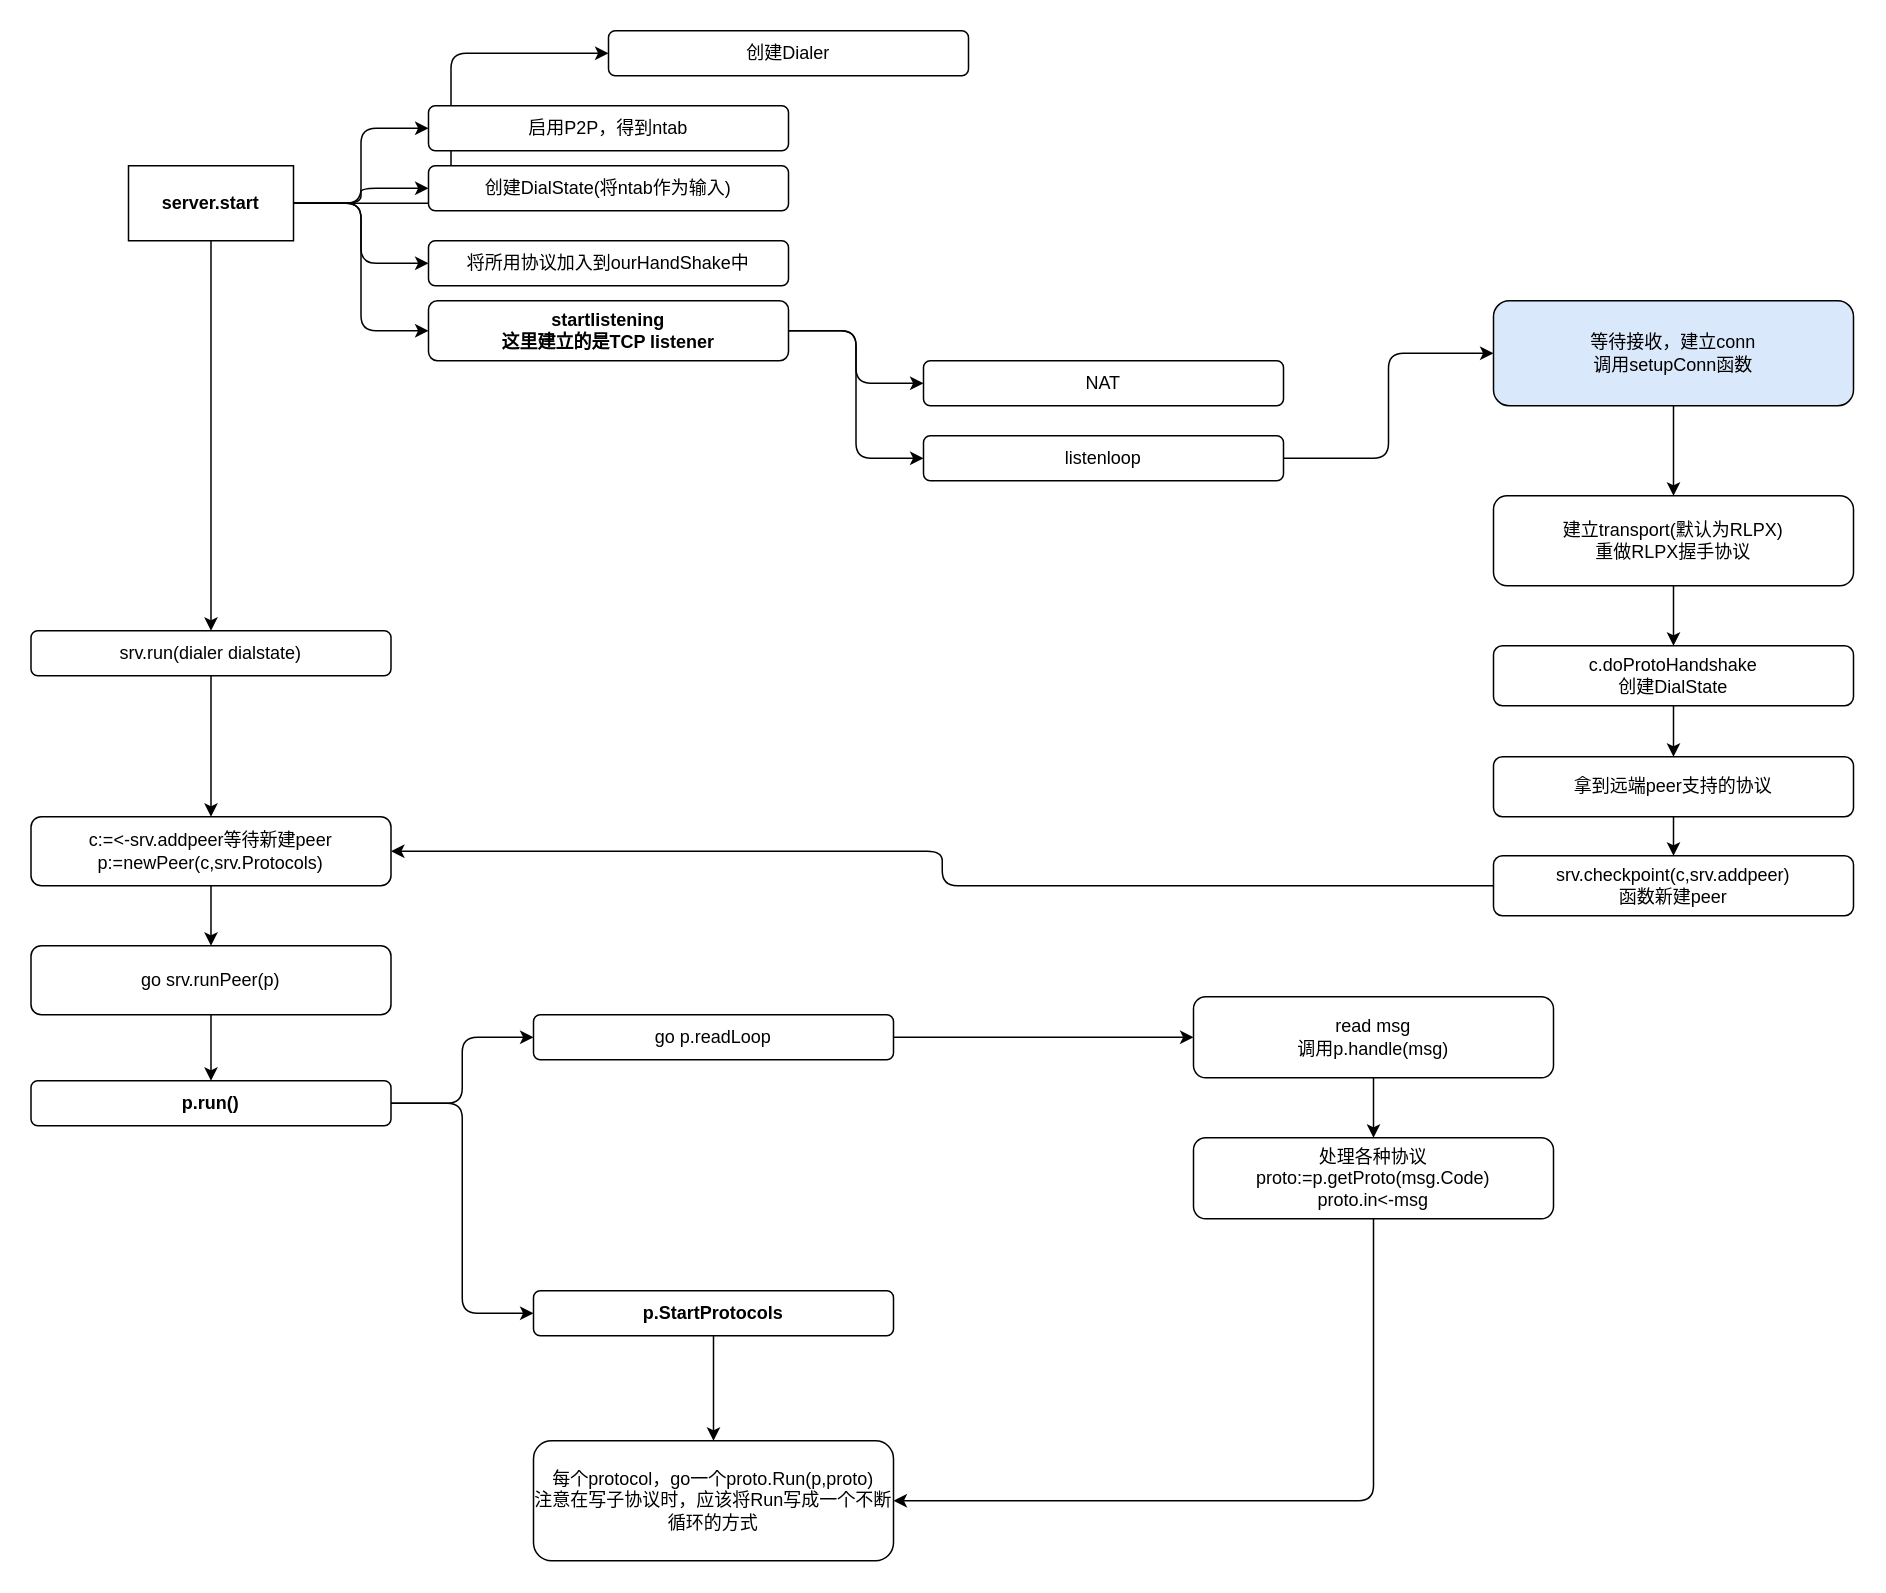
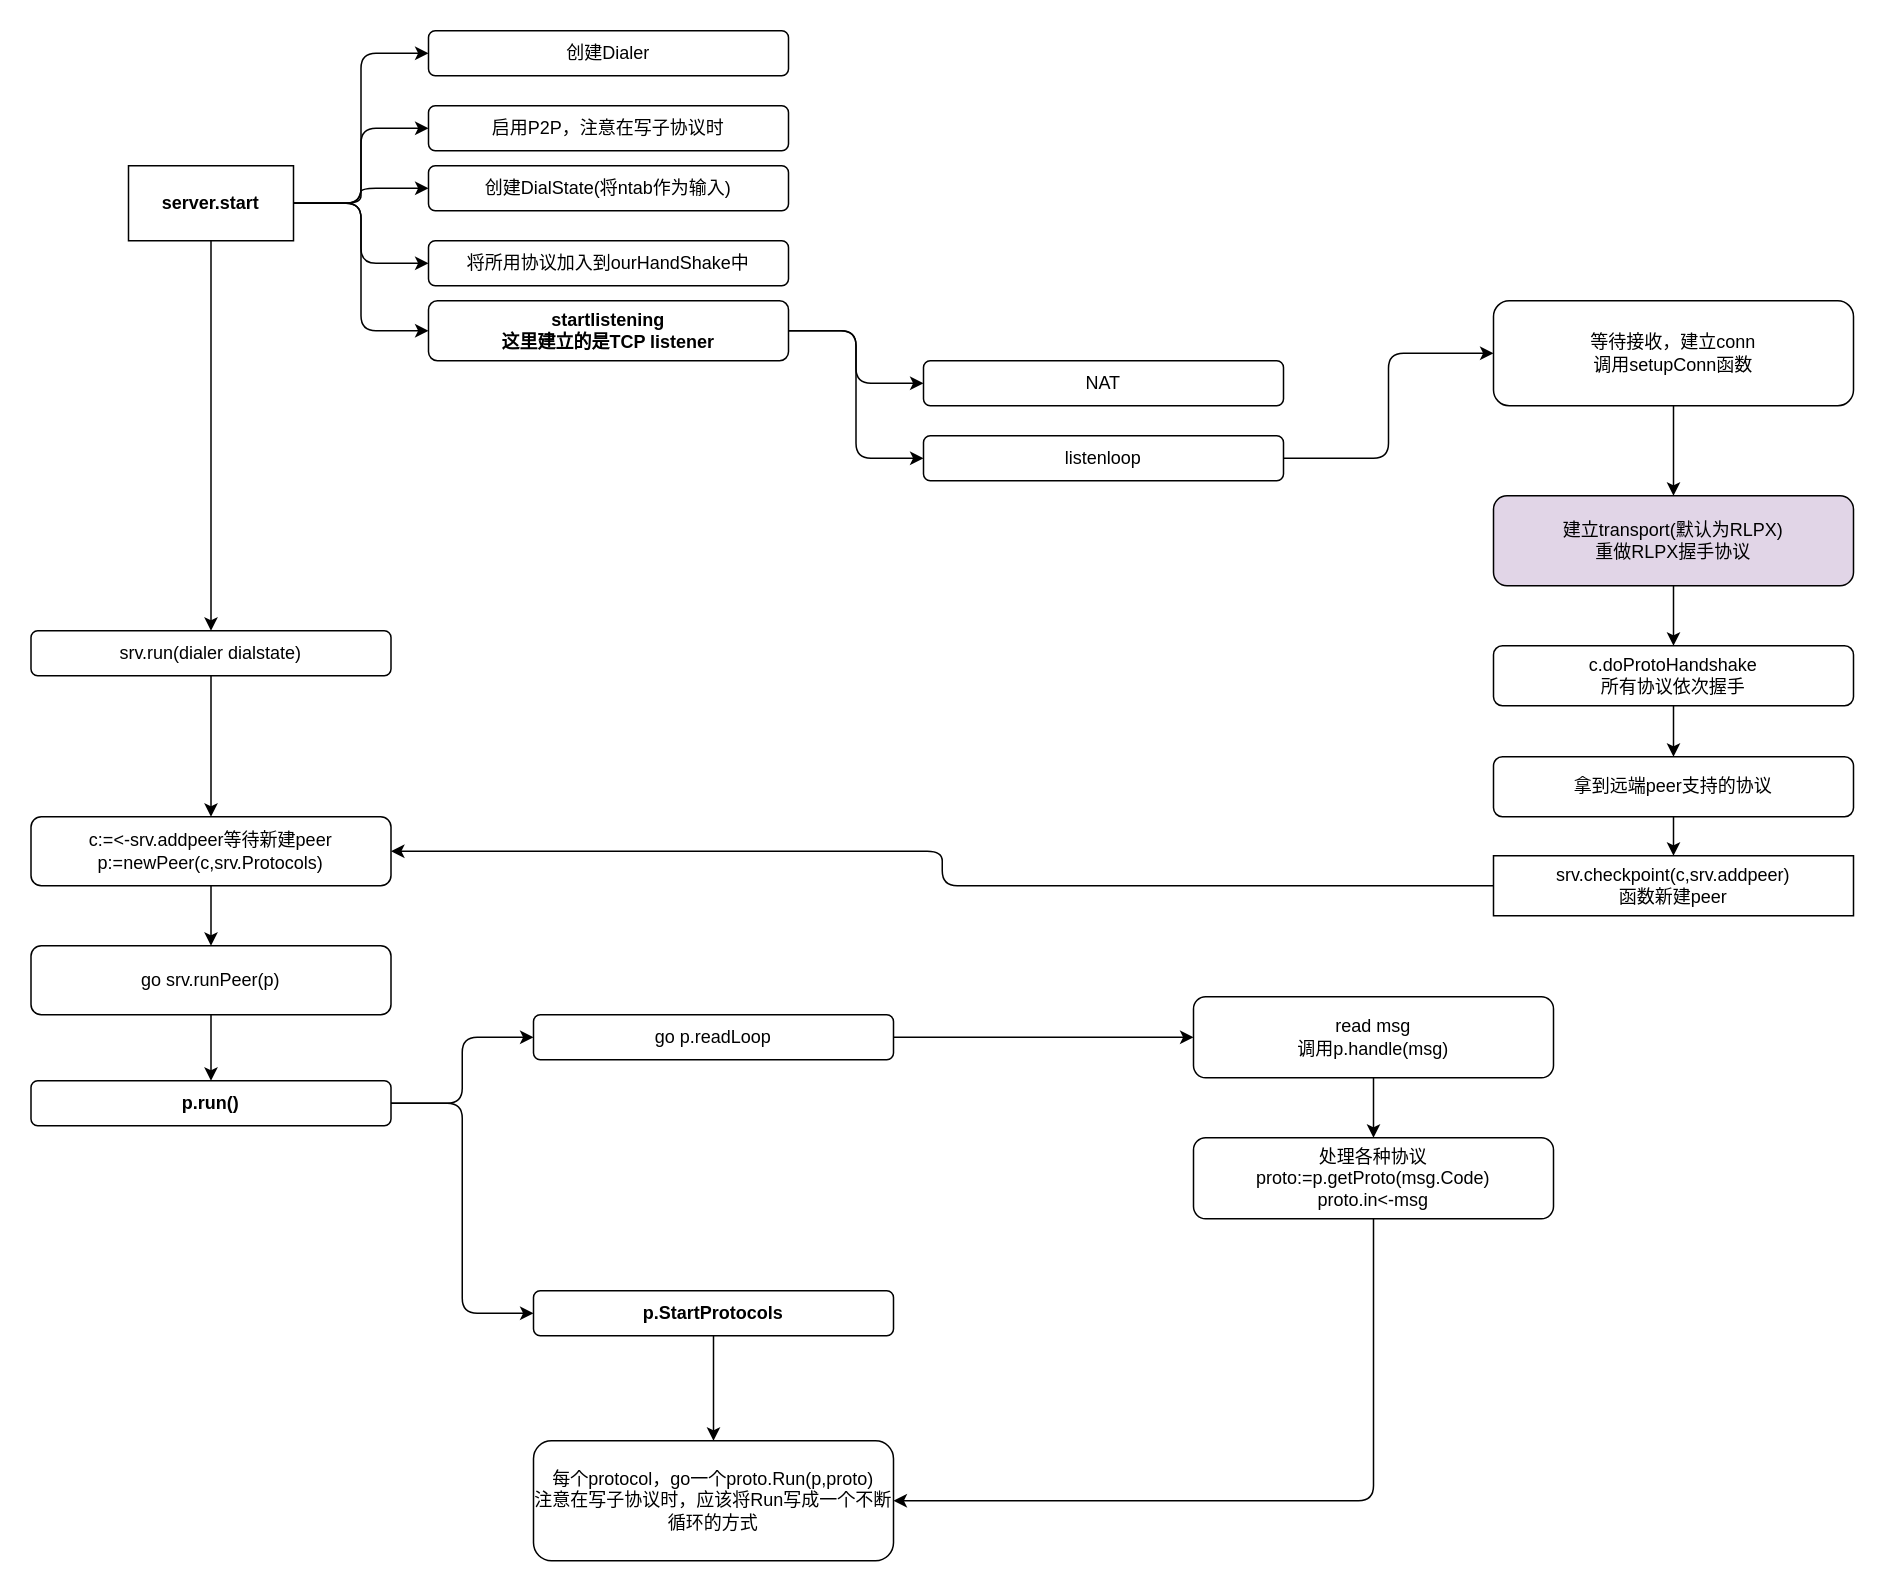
node "创建Dialer": moved (788, 53) -> (608, 53)
node "启用P2P，得到ntab": label "启用P2P，得到ntab" -> "启用P2P，注意在写子协议时"
node "等待接收，建立conn 调用setupConn函数": fillcolor #dae8fc -> #ffffff
node "建立transport(默认为RLPX) 重做RLPX握手协议": fillcolor #ffffff -> #e1d5e7
node "c.doProtoHandshake 创建DialState": label "c.doProtoHandshake 创建DialState" -> "c.doProtoHandshake 所有协议依次握手"
node "srv.checkpoint(c,srv.addpeer) 函数新建peer": shape rounded rectangle -> rectangle
